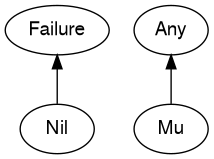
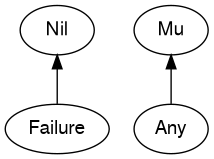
edge "Nil" -> "Failure": reversed
edge "Mu" -> "Any": reversed
